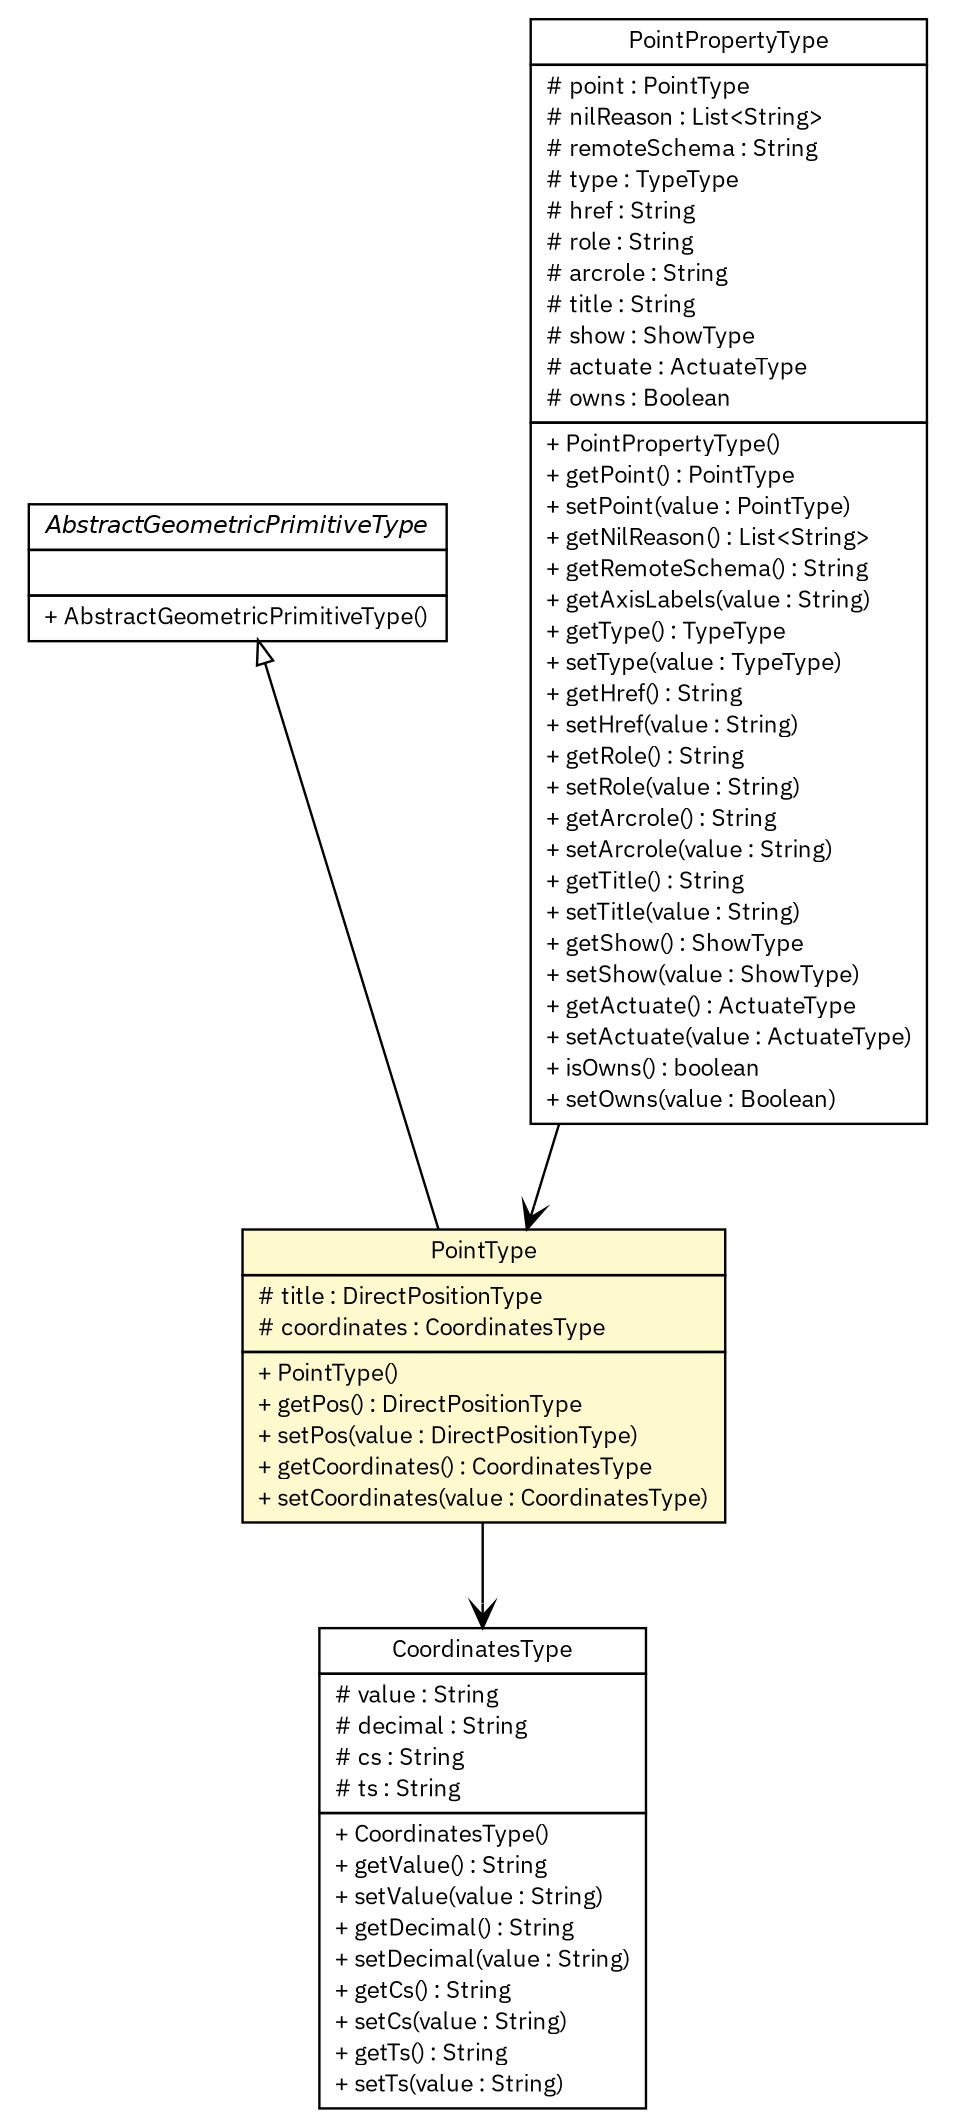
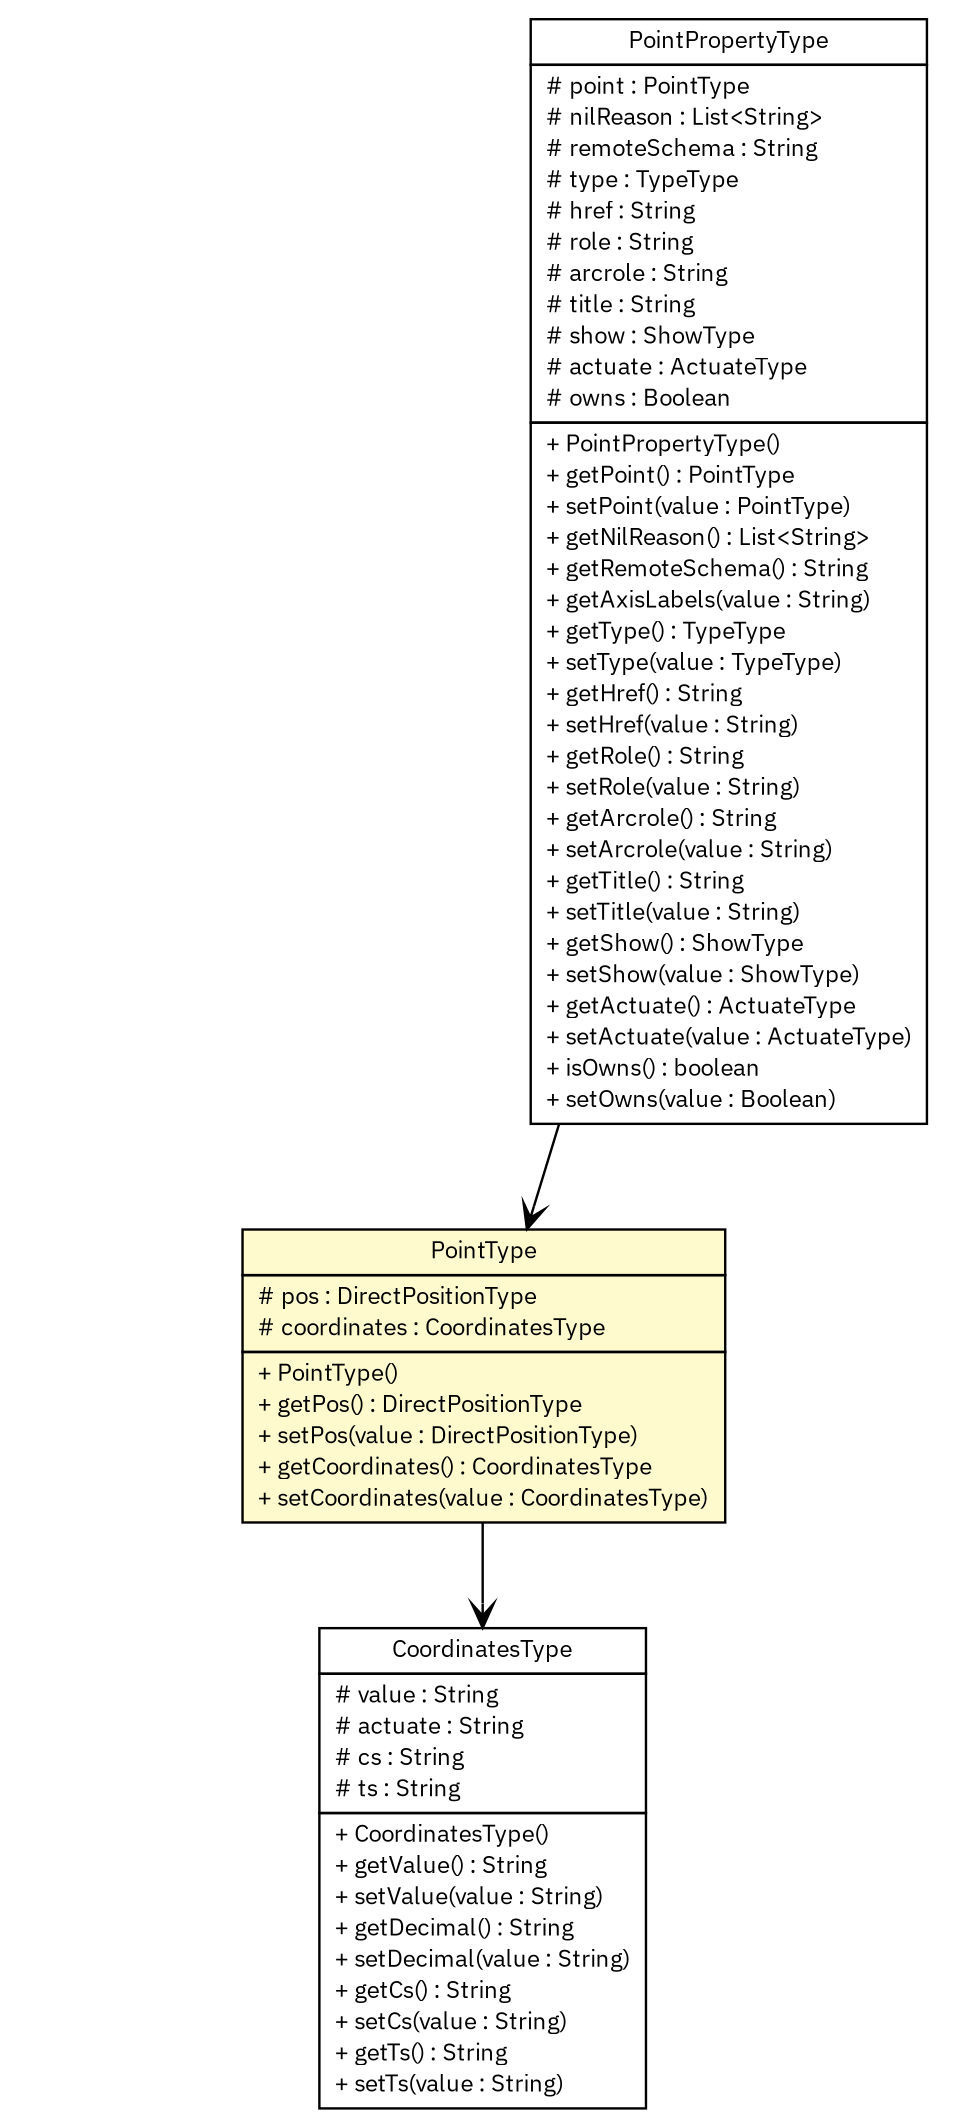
node "AbstractGeometricPrimitiveType": removed
node "PointType": text "# title : DirectPositionType" -> "# pos : DirectPositionType"
node "CoordinatesType": text "# decimal : String" -> "# actuate : String"
